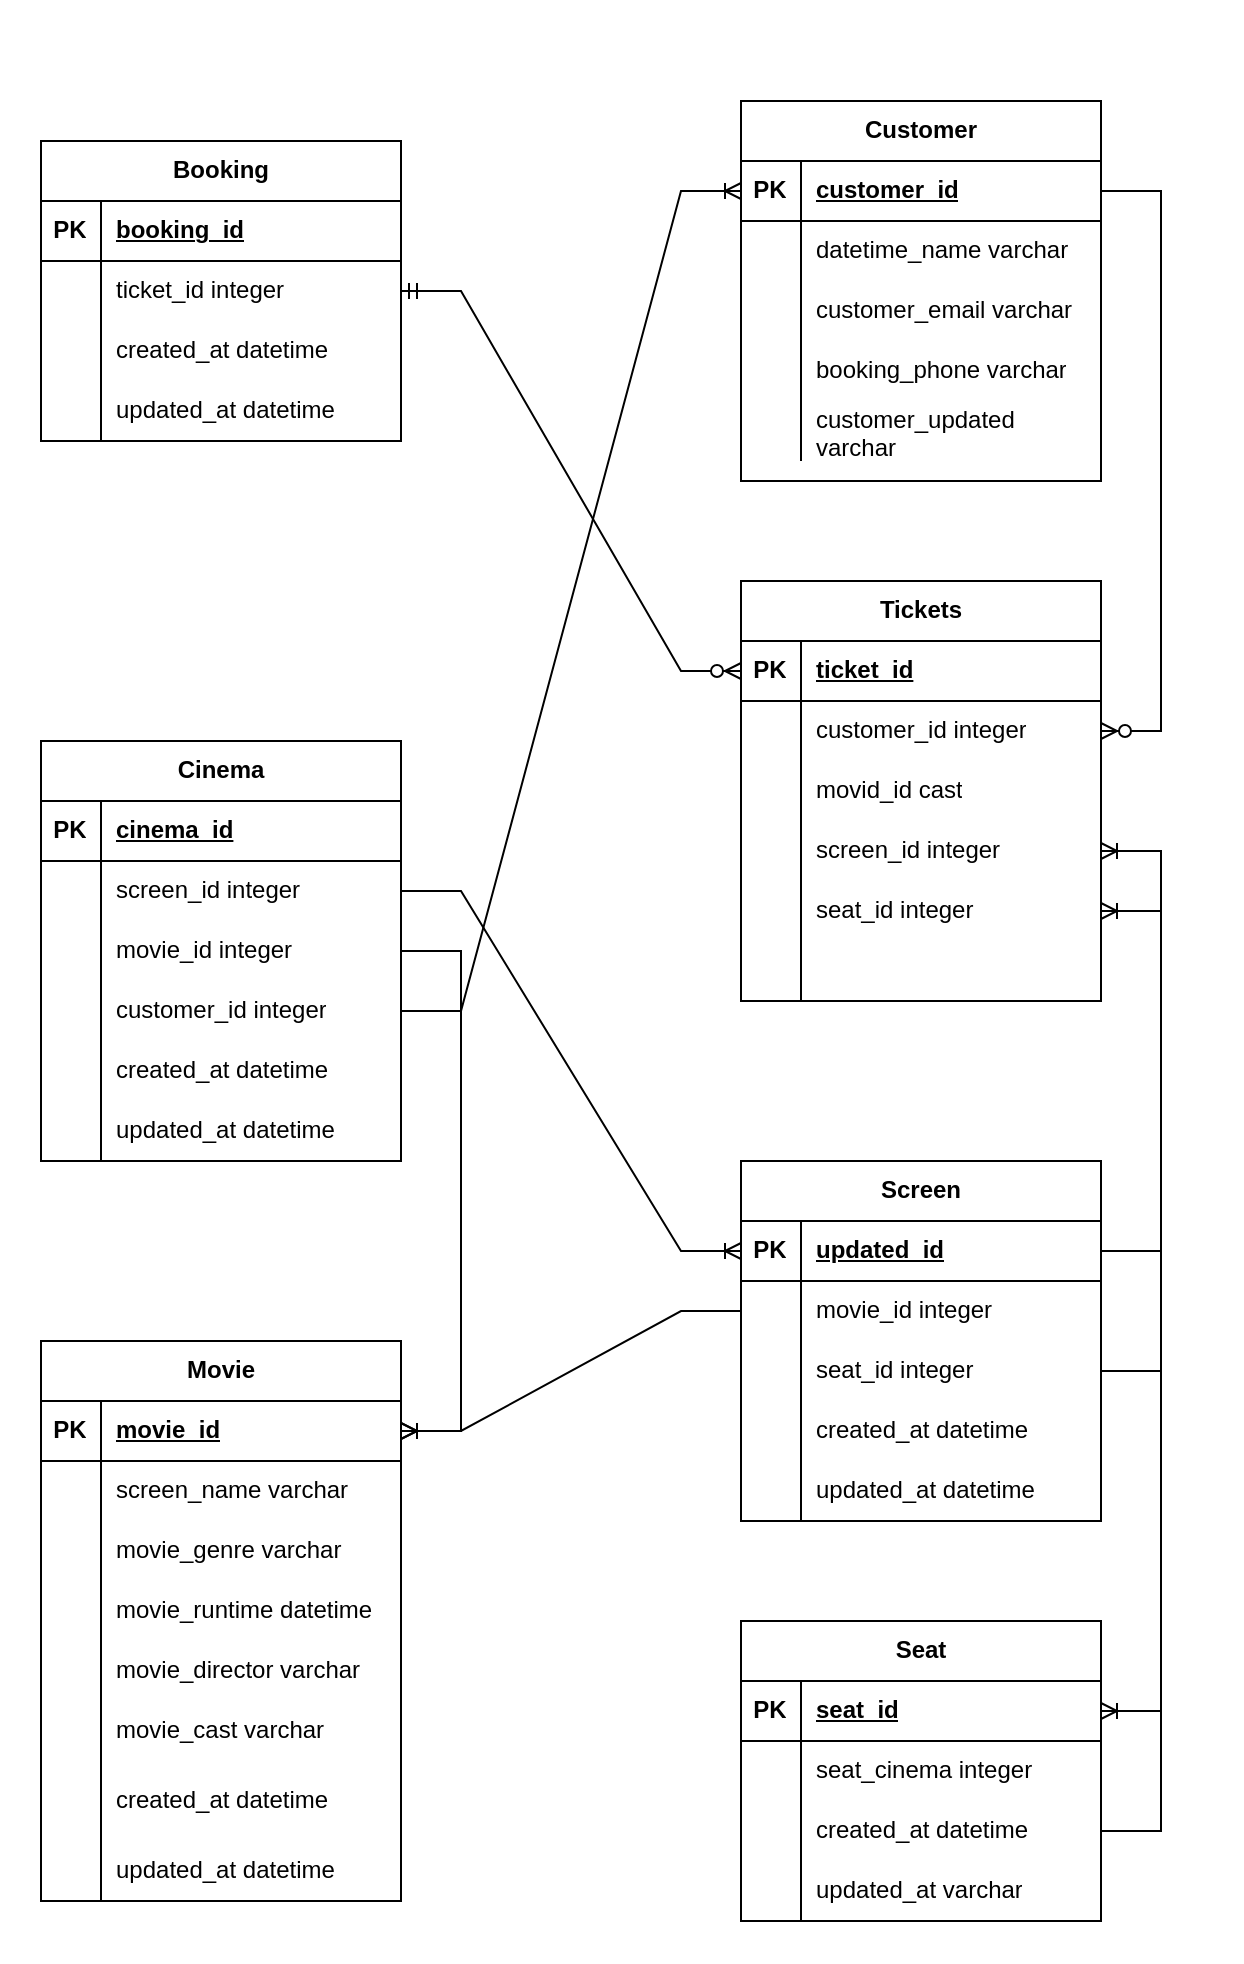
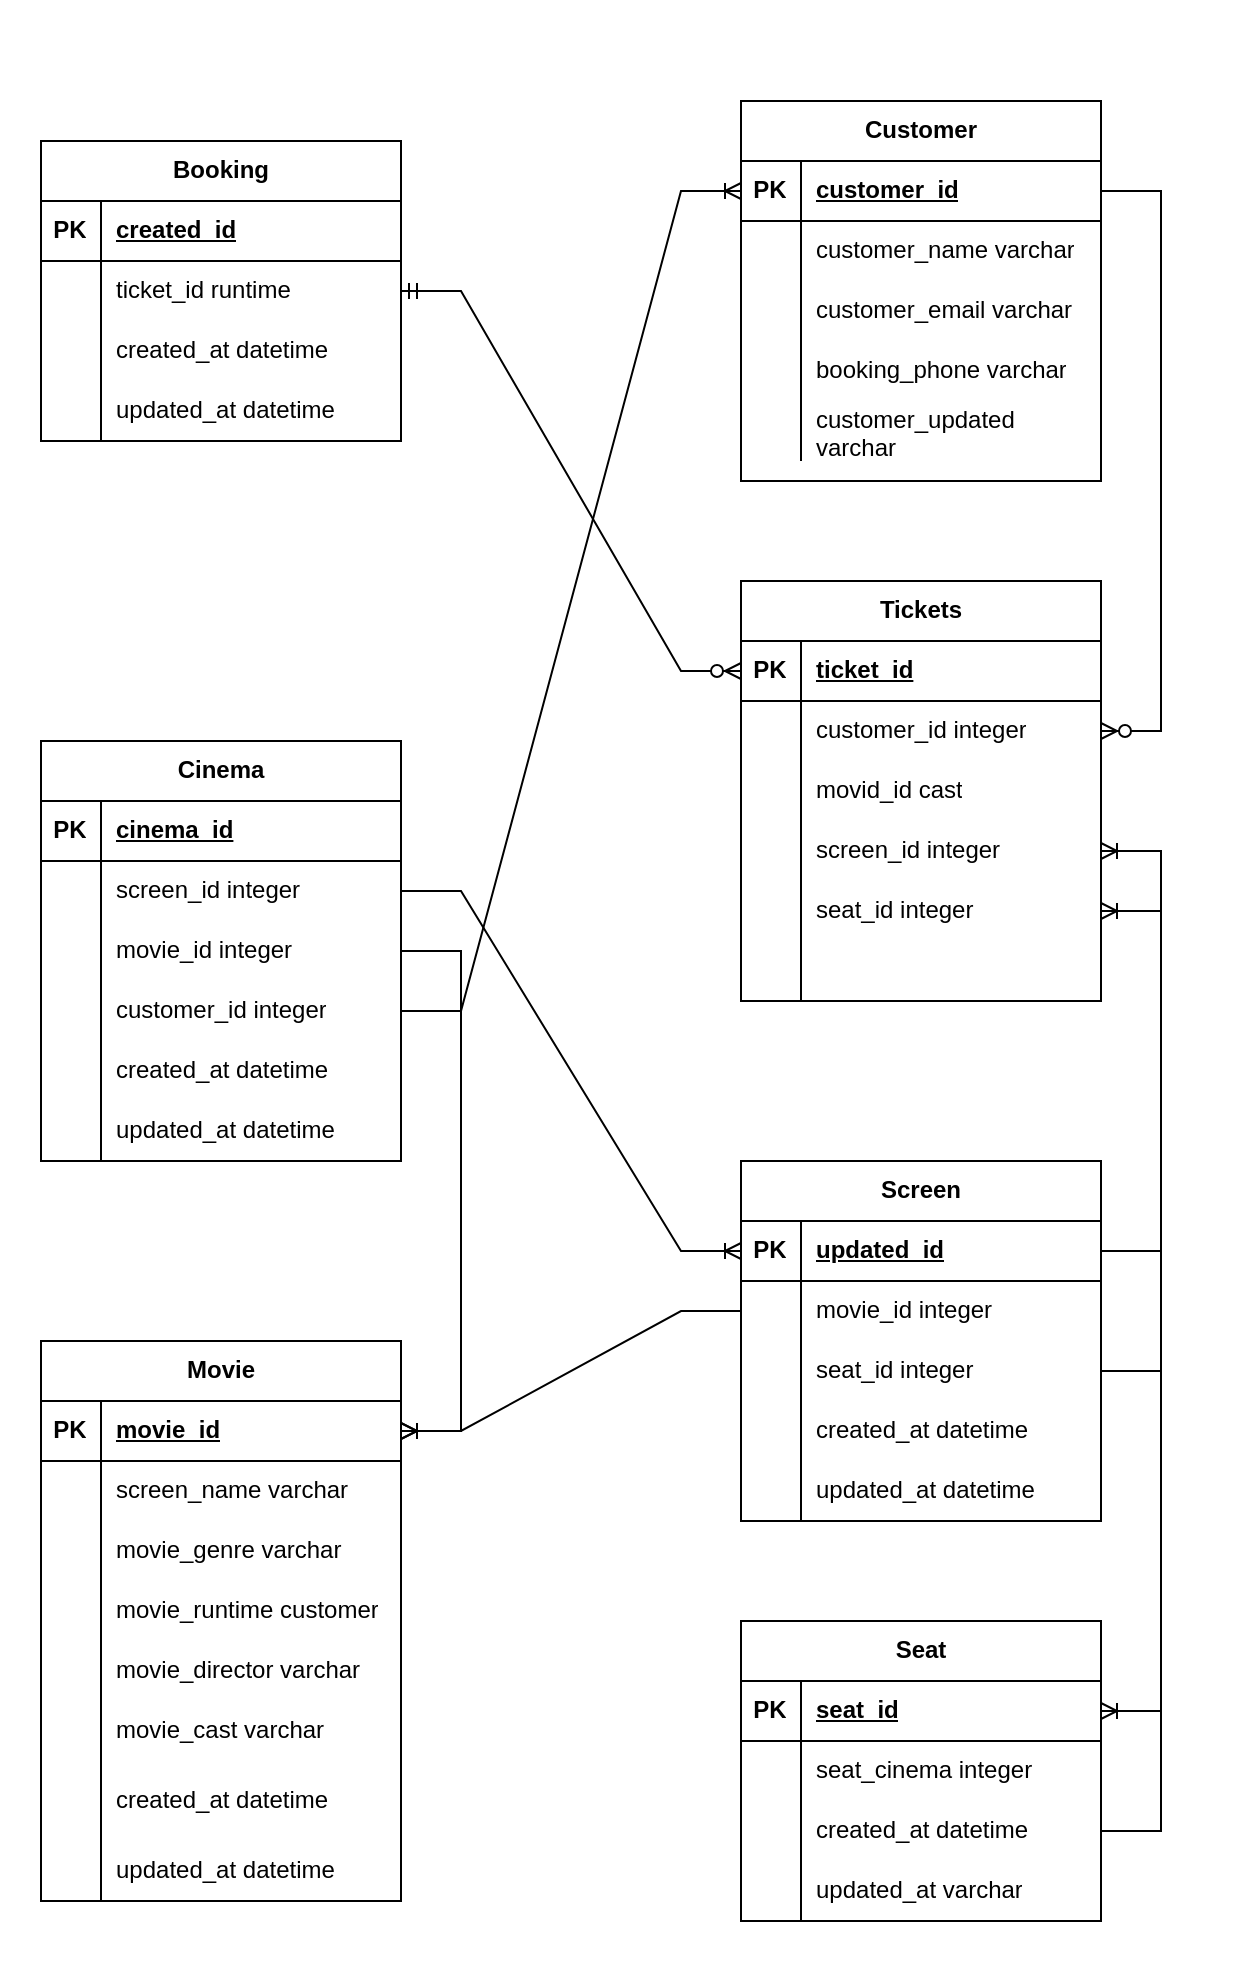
node "booking_id": label "booking_id" -> "created_id"
node "datetime_name varchar": label "datetime_name varchar" -> "customer_name varchar"
node "ticket_id integer": label "ticket_id integer" -> "ticket_id runtime"
node "movie_runtime datetime": label "movie_runtime datetime" -> "movie_runtime customer"
